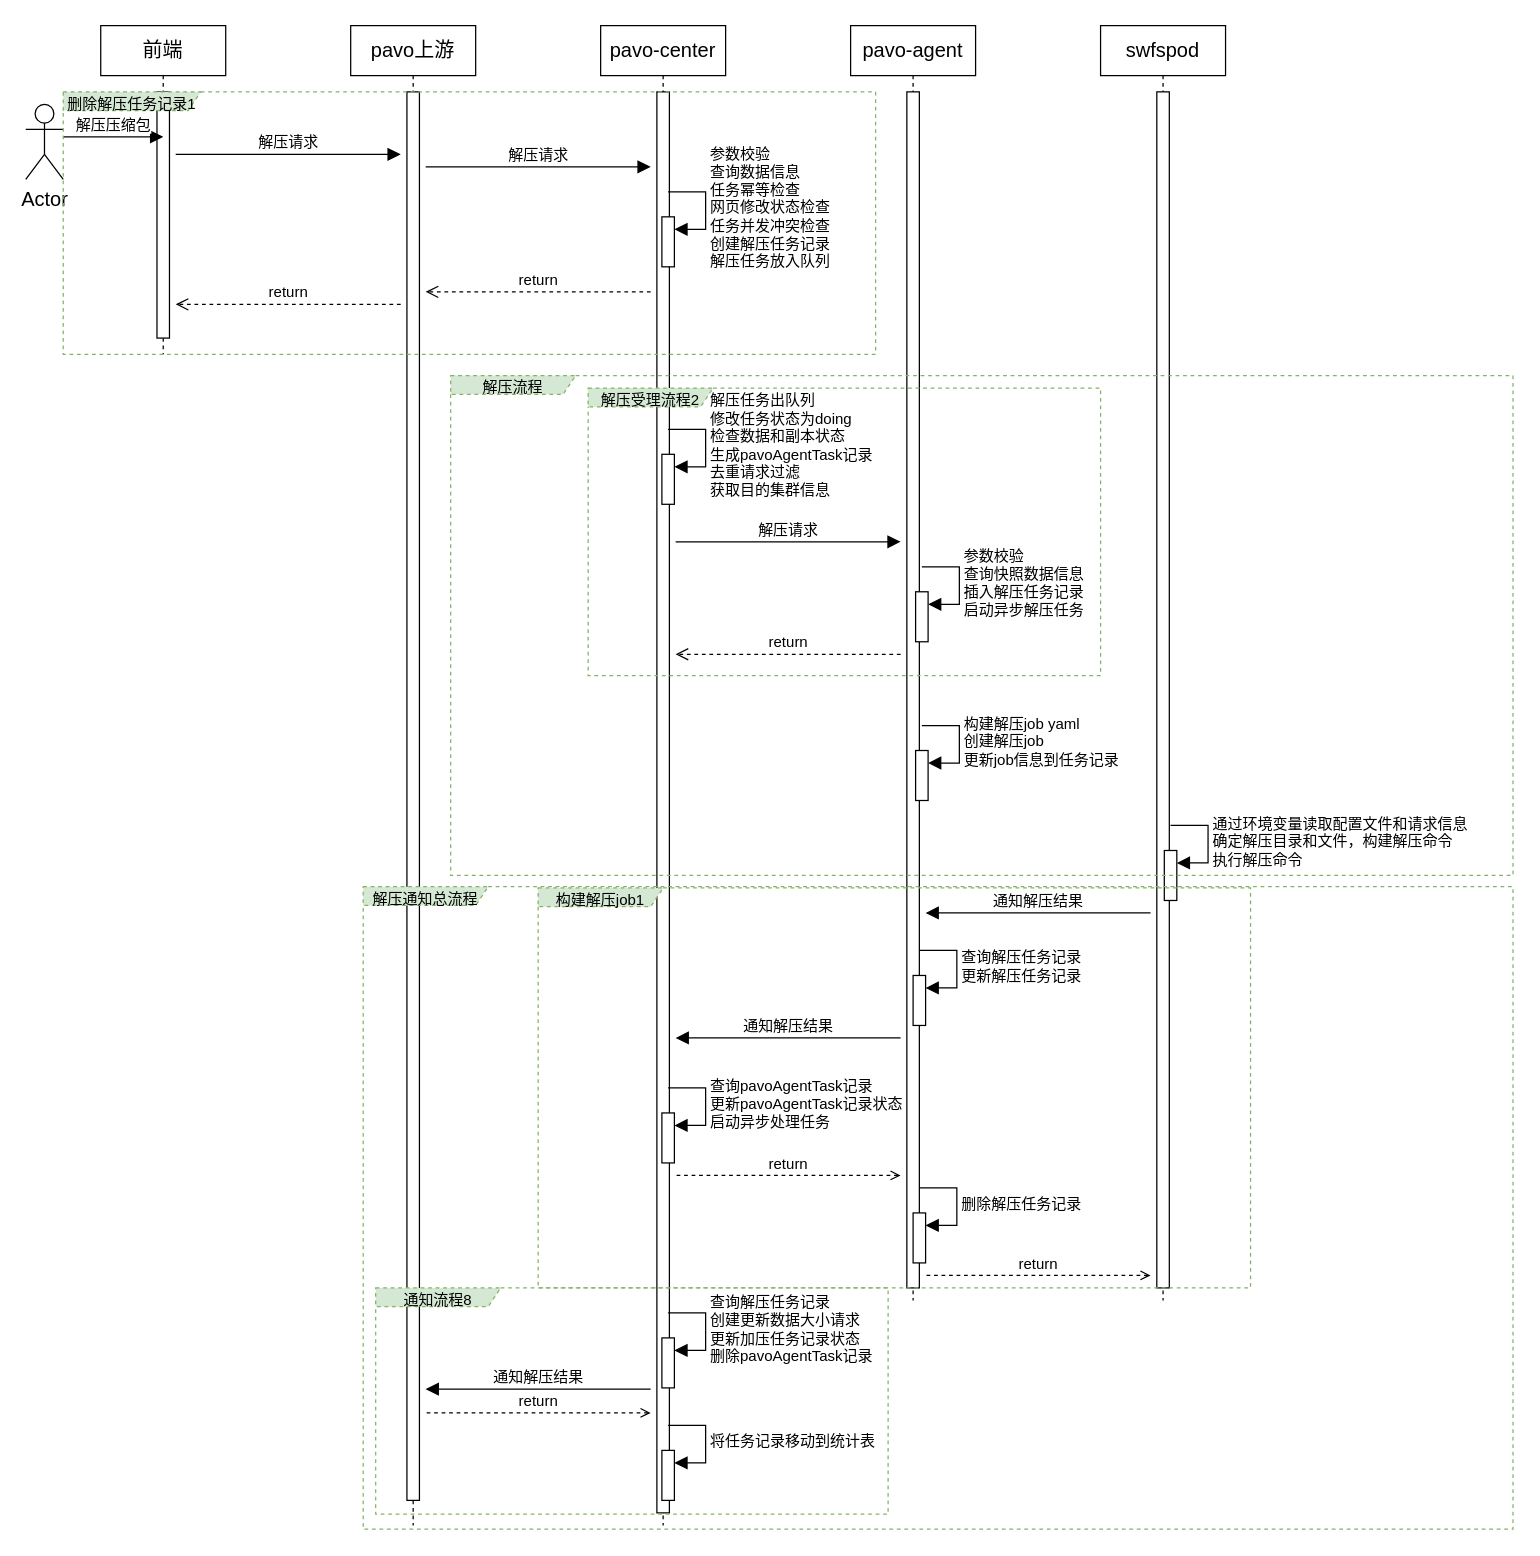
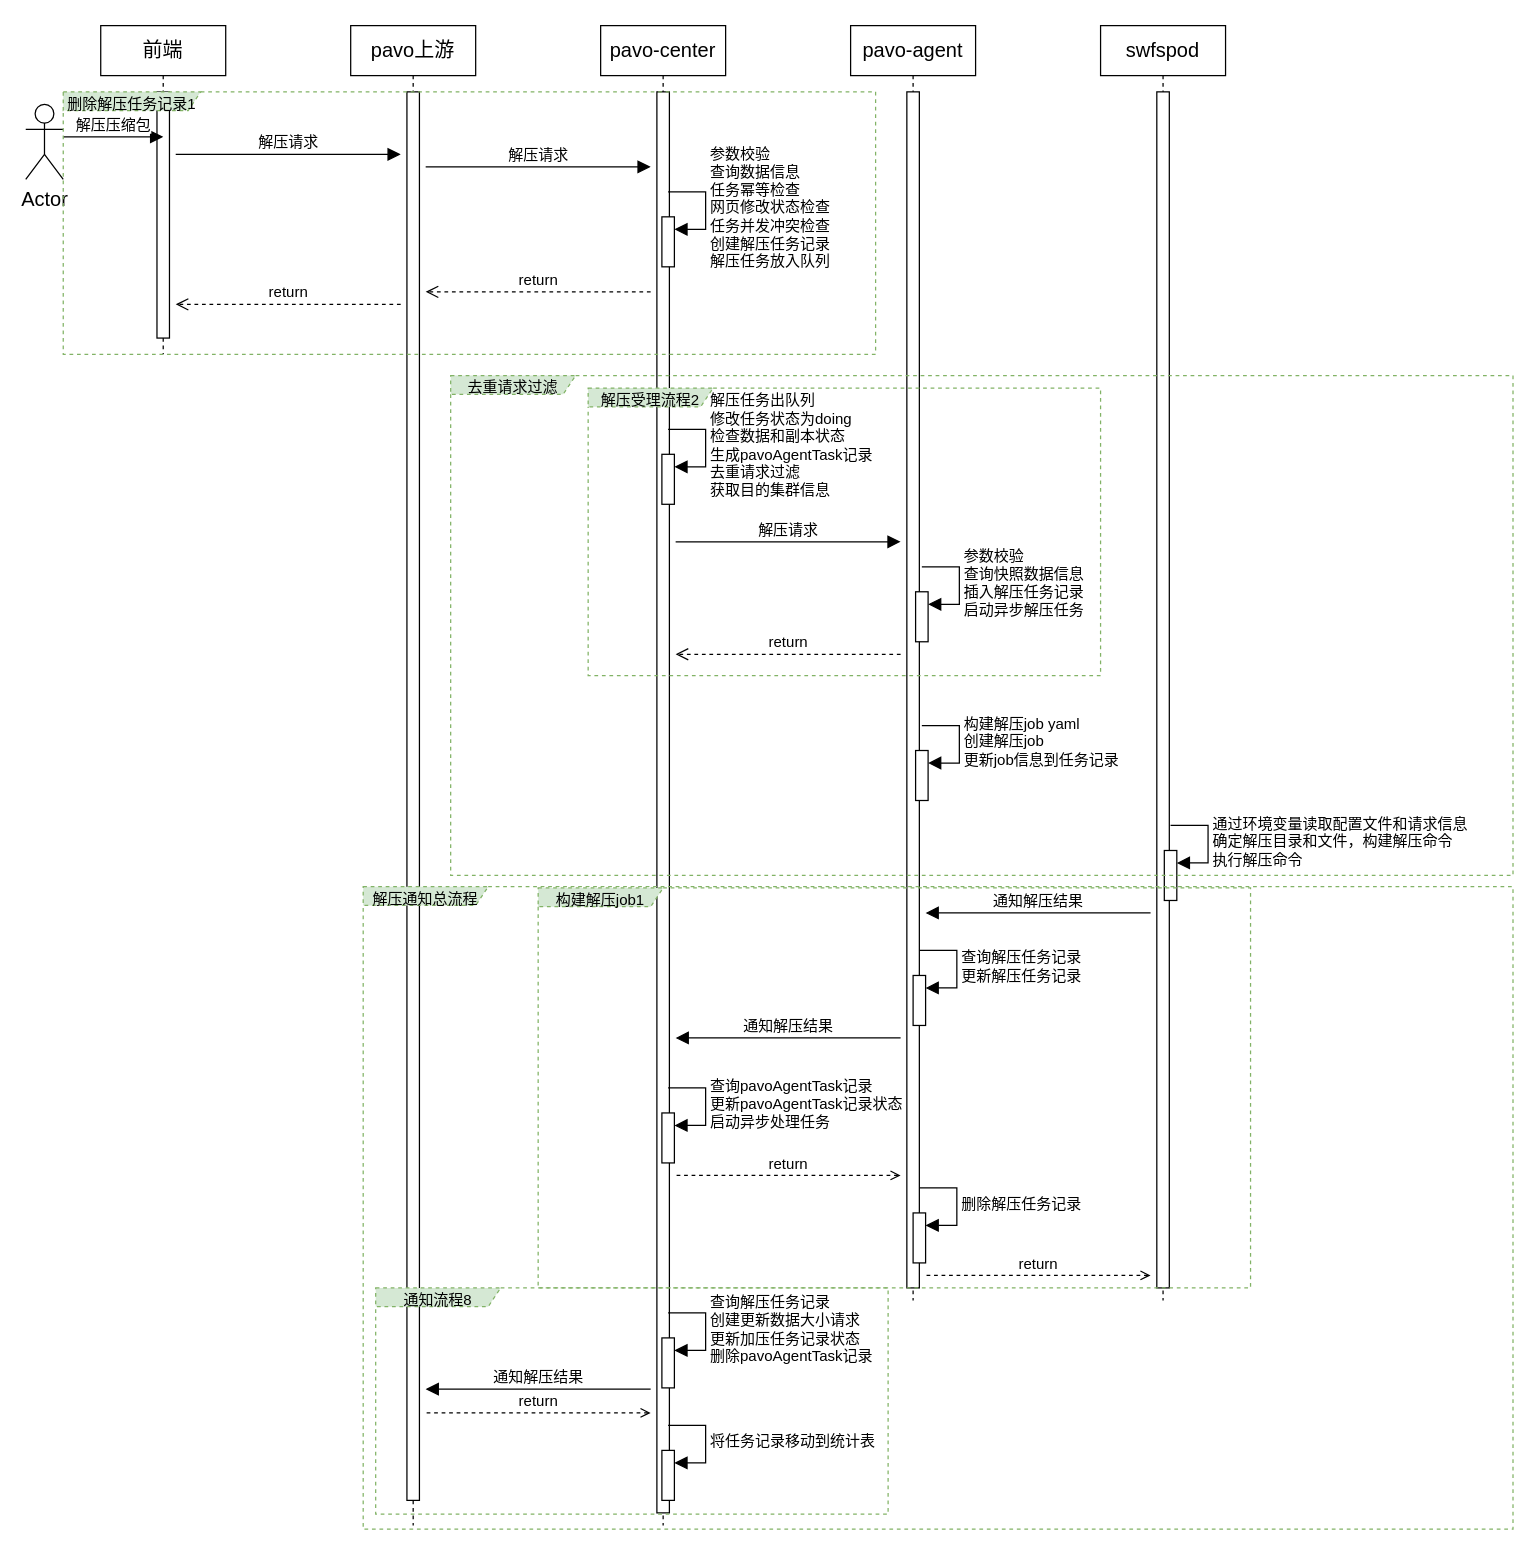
node "解压流程": label "解压流程" -> "去重请求过滤"
